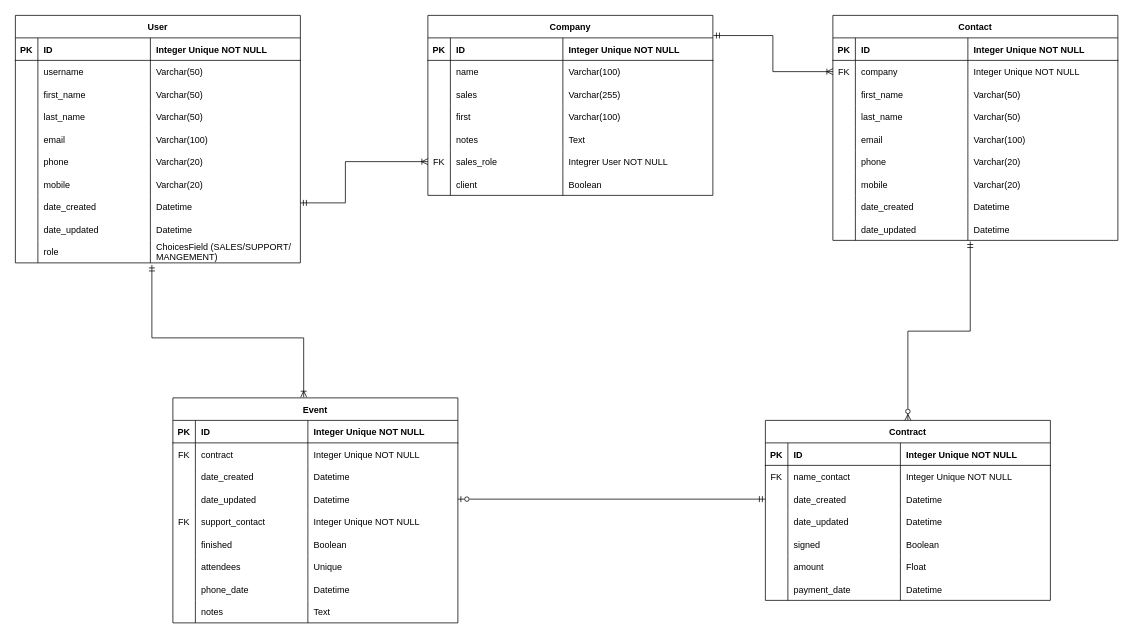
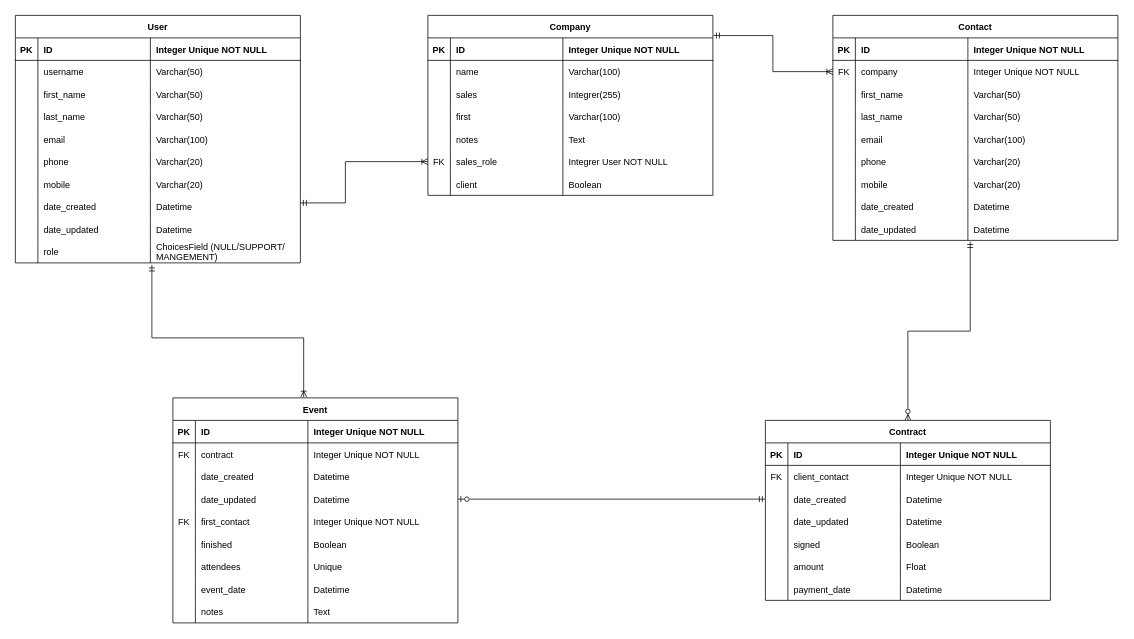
node "Varchar(255)": label "Varchar(255)" -> "Integrer(255)"
node "ChoicesField (SALES/SUPPORT/ MANGEMENT)": label "ChoicesField (SALES/SUPPORT/ MANGEMENT)" -> "ChoicesField (NULL/SUPPORT/ MANGEMENT)"
node "name_contact": label "name_contact" -> "client_contact"
node "support_contact": label "support_contact" -> "first_contact"
node "phone_date": label "phone_date" -> "event_date"
